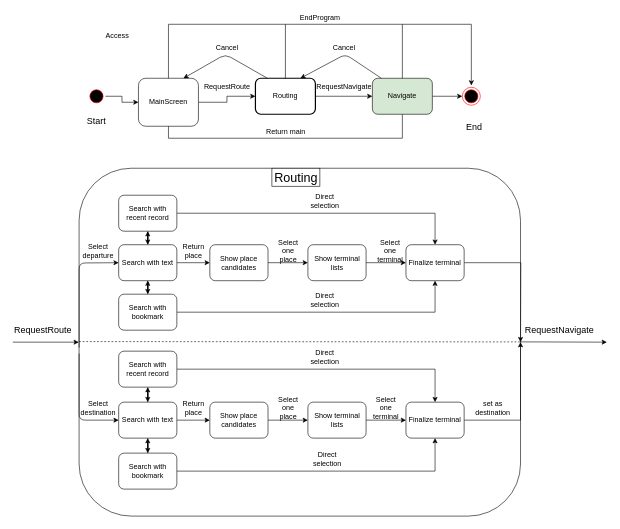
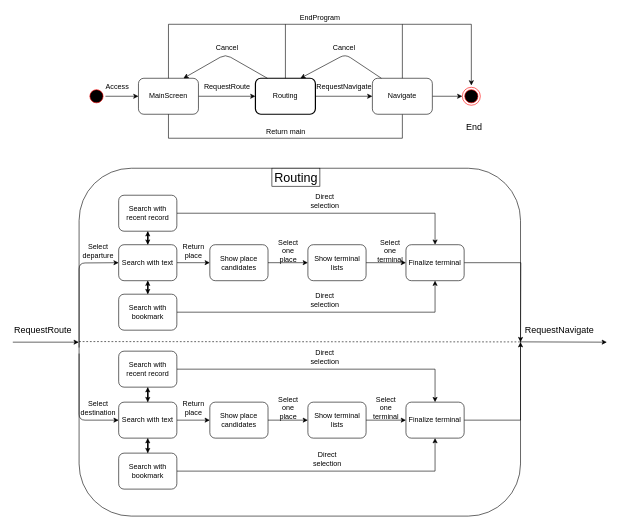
node "Access": moved (117, 36) -> (117, 87)
node "Navigate": fillcolor #d5e8d4 -> #ffffff
node "MainScreen": size 60x48 -> 60x36
node "Start": removed
node "set as destination": removed
